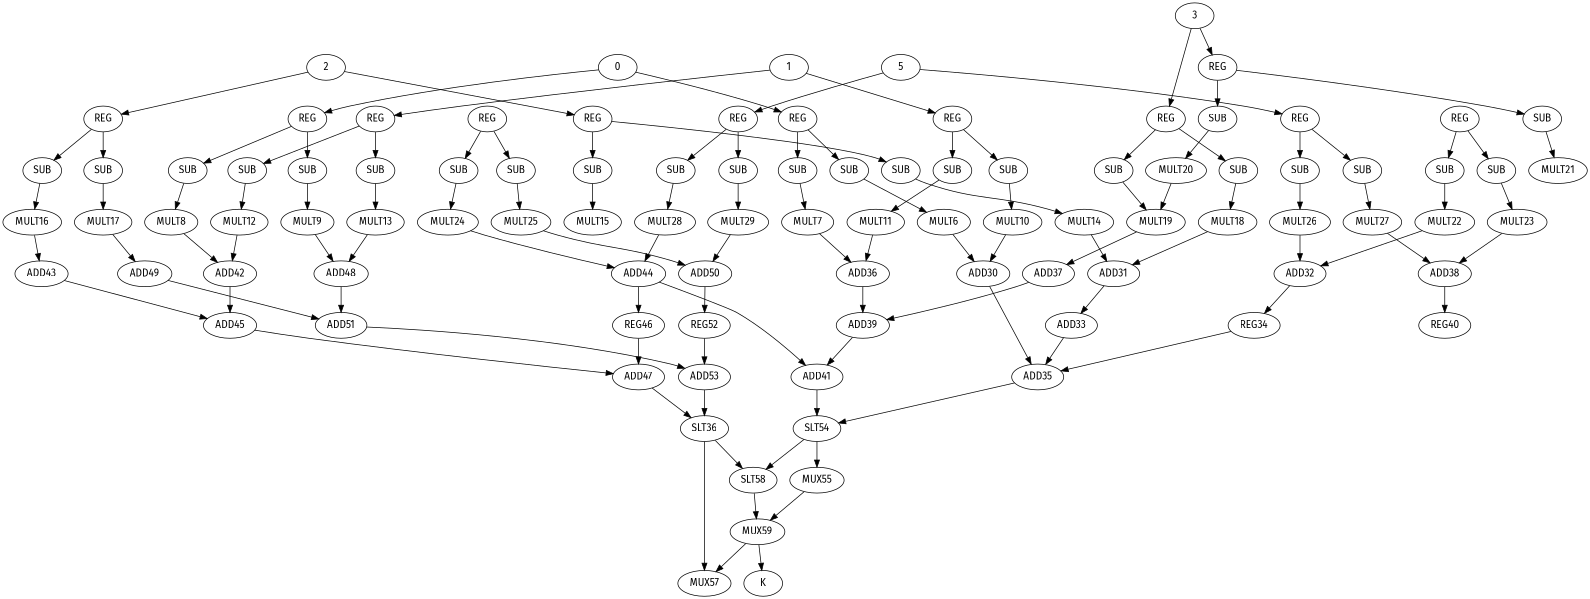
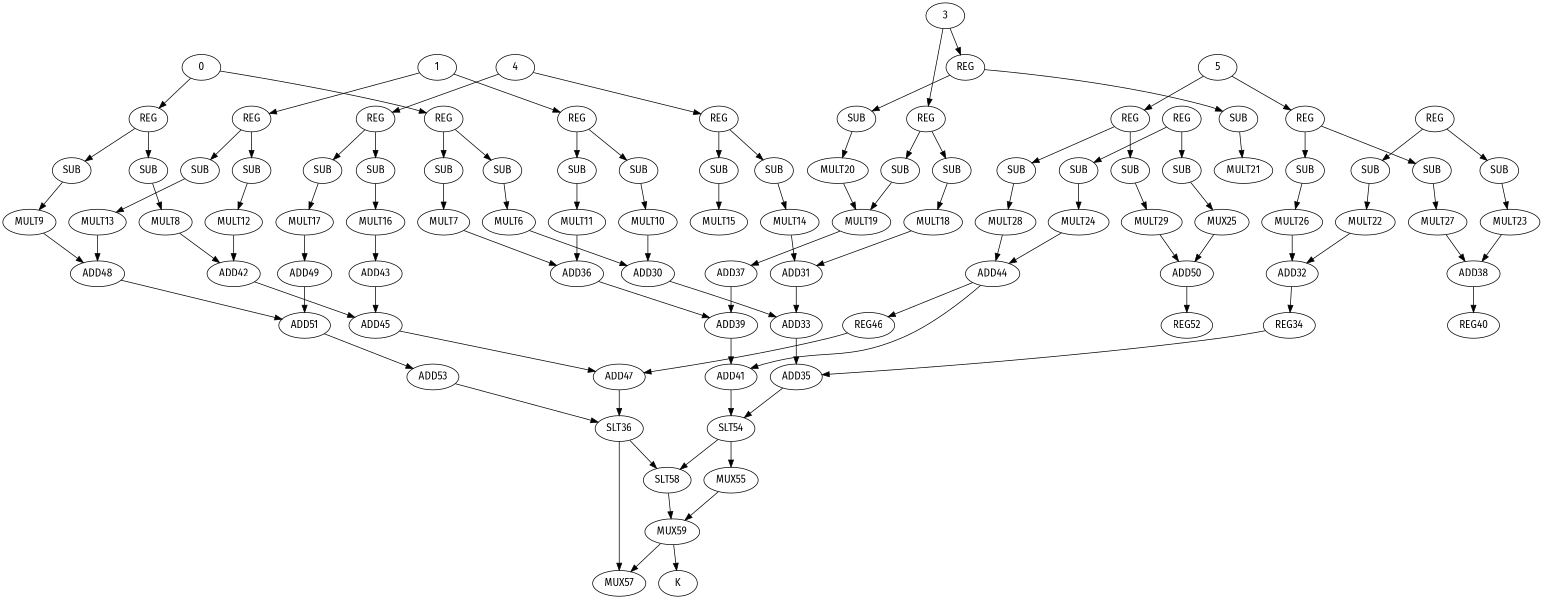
node "2": label "2" -> "4"
node "MULT25": label "MULT25" -> "MUX25"
edge "ADD30" -> "ADD35": now "ADD30" -> "ADD33"
edge "REG52" -> "ADD53": removed
